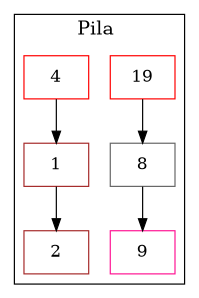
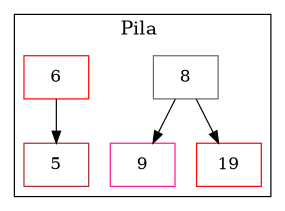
node "4": label "4" -> "6"
edge "19" -> "8": reversed
node "1": label "1" -> "5"
node "2": removed
